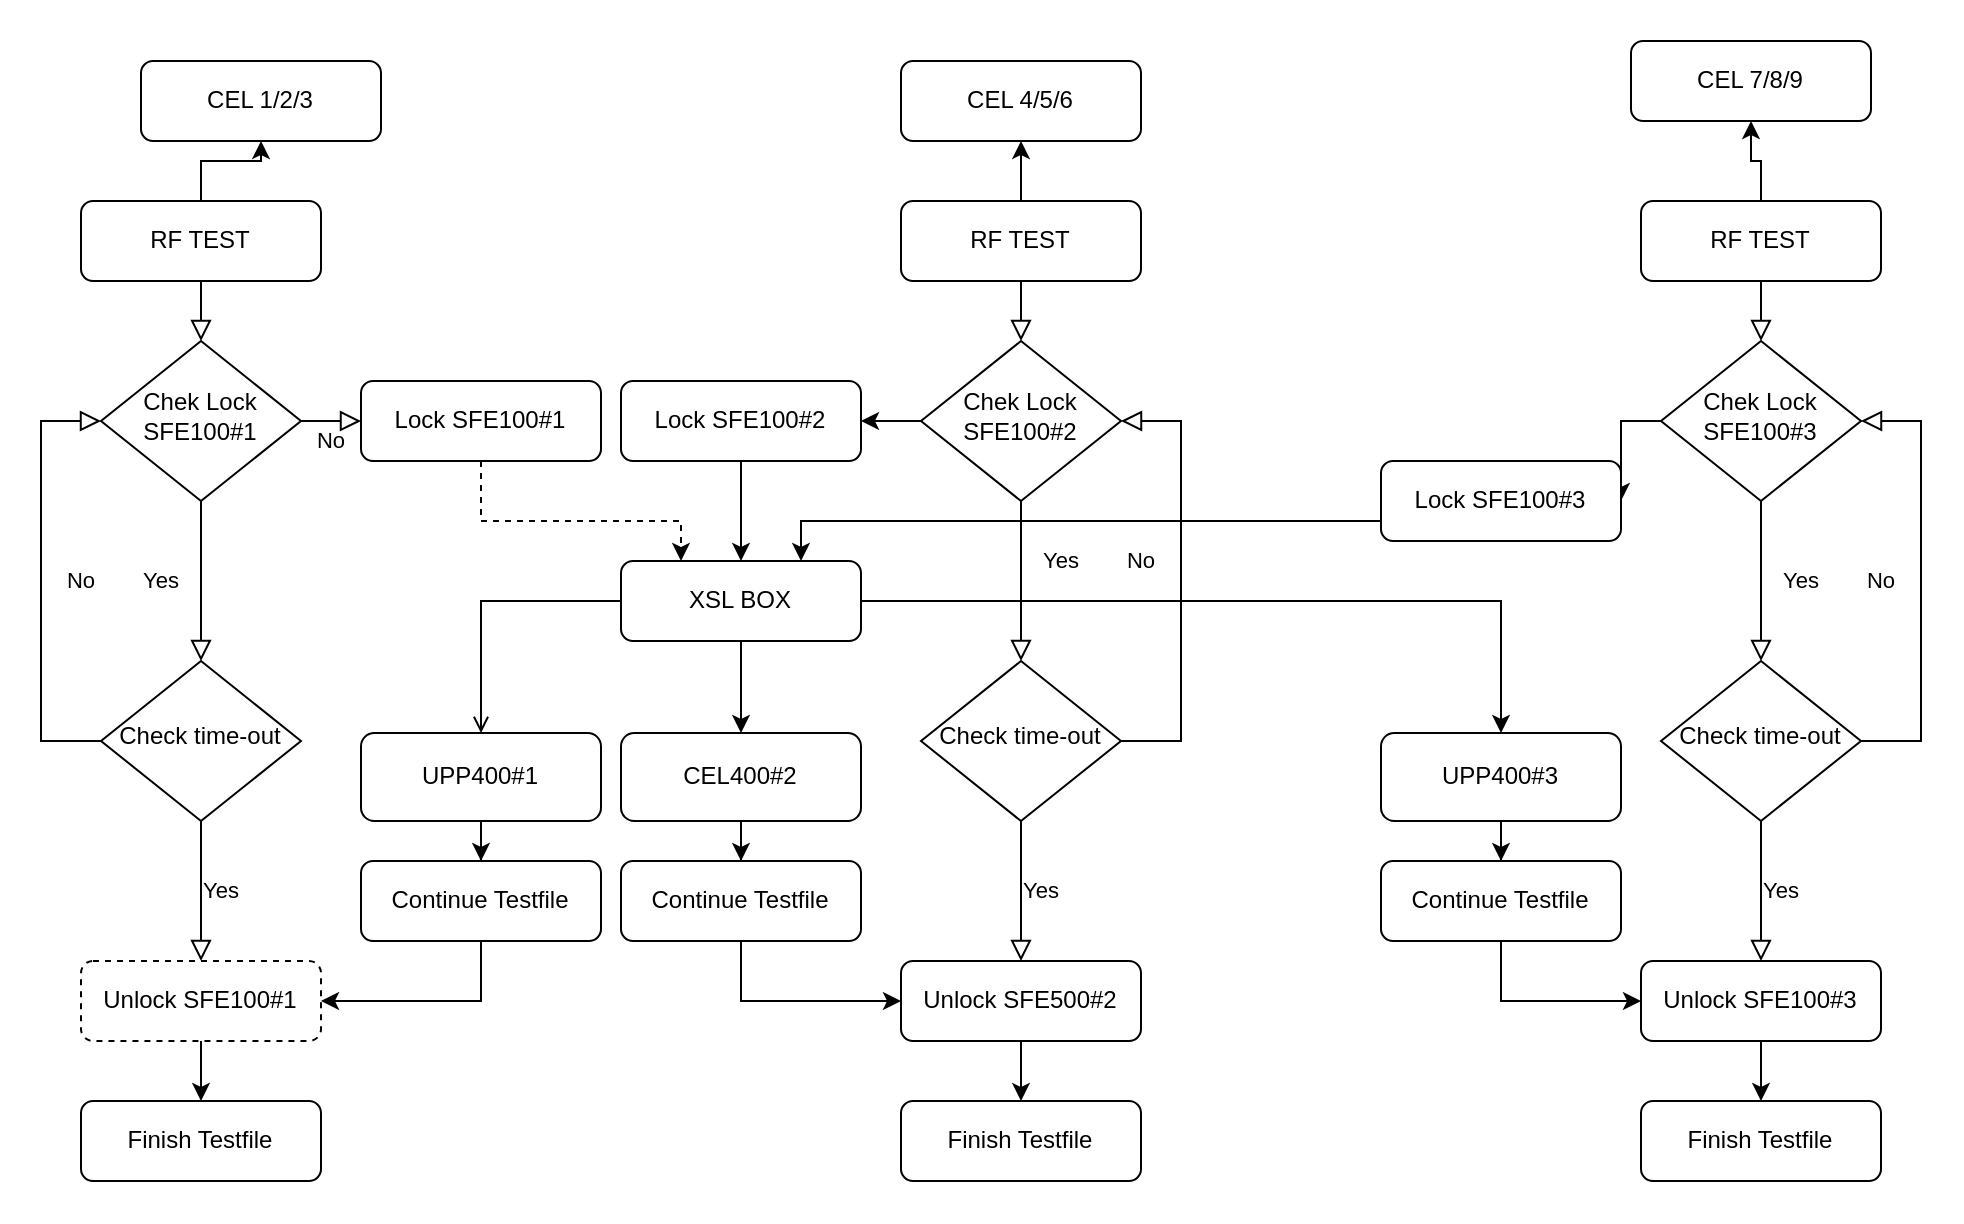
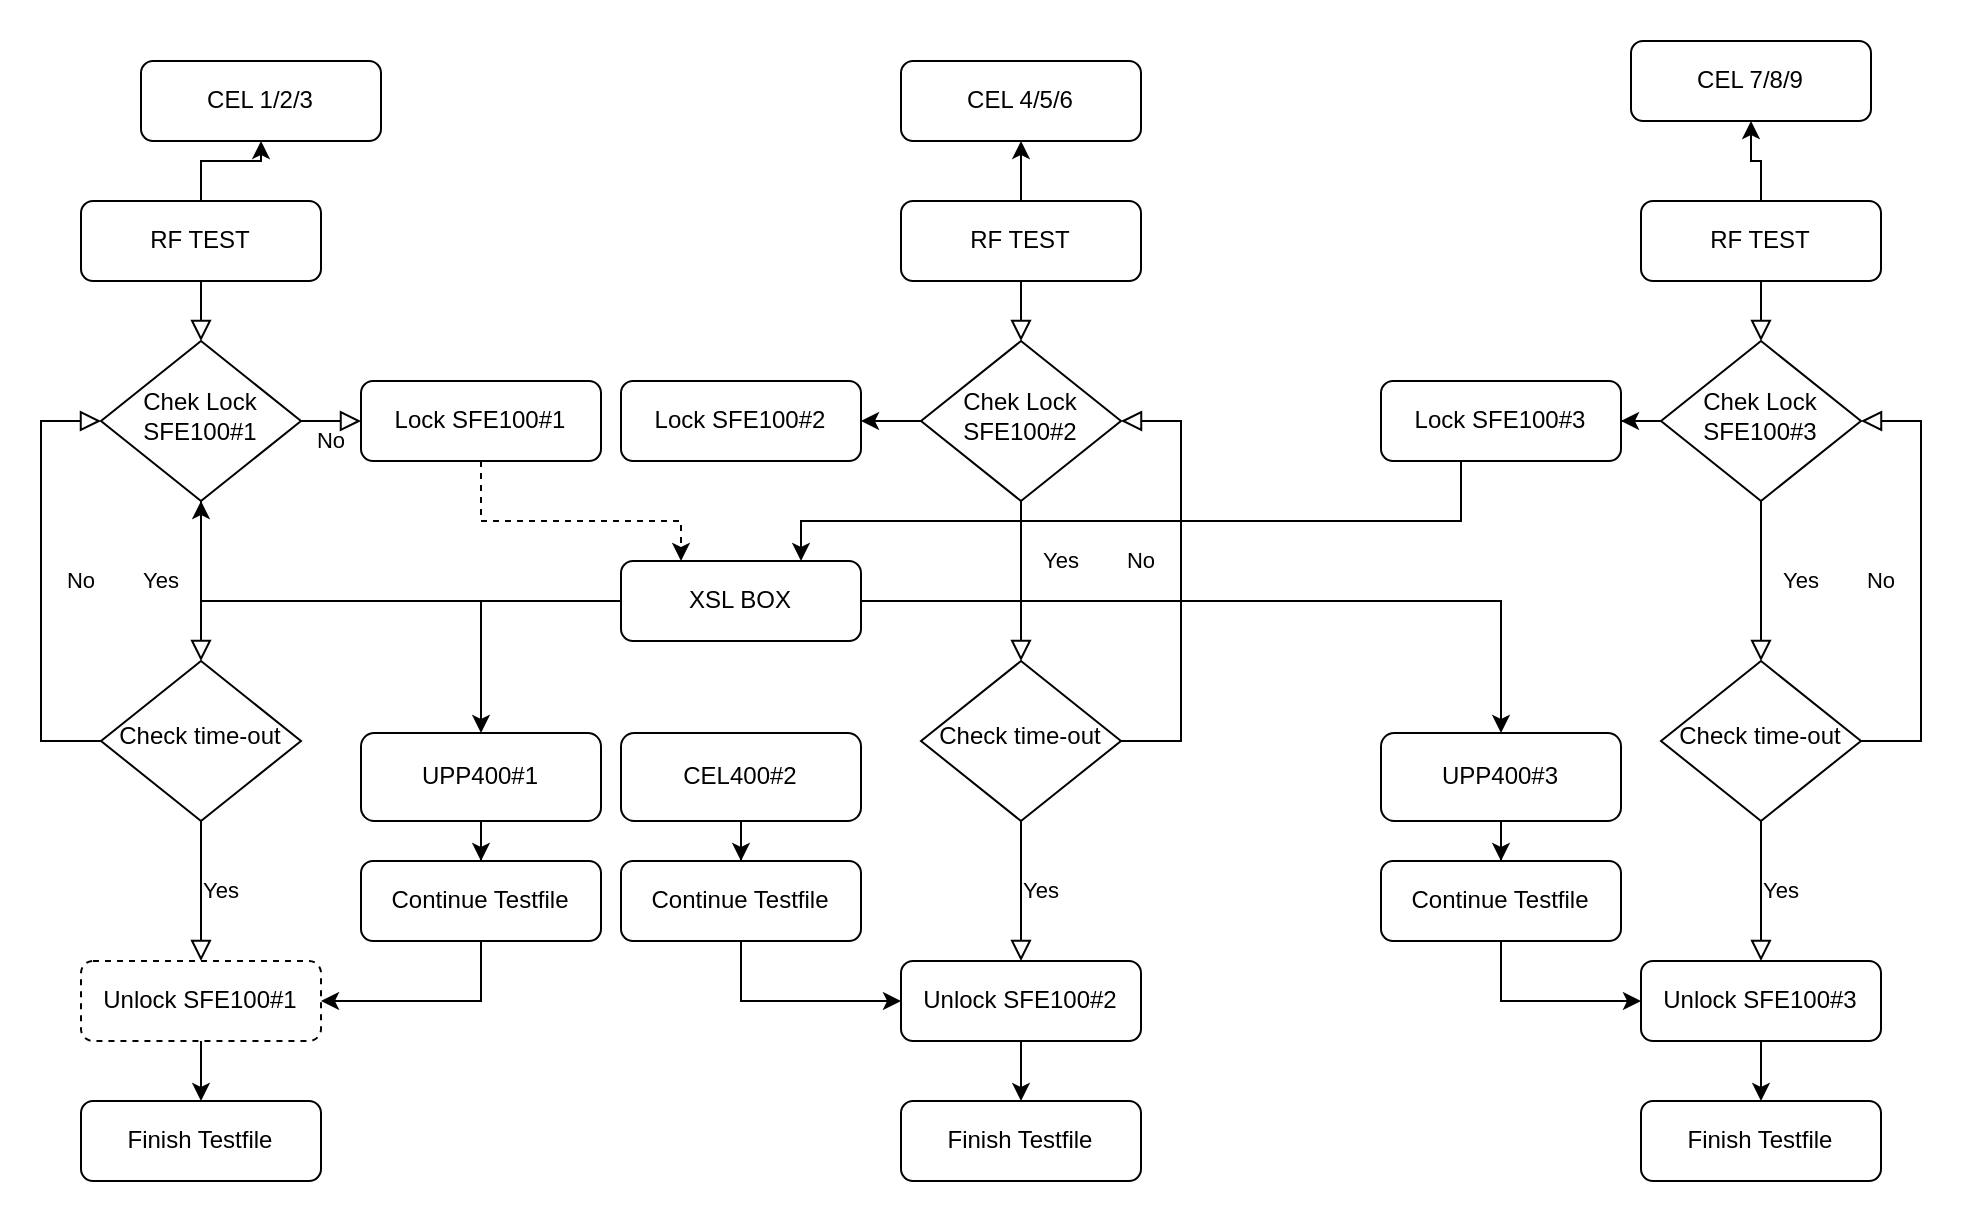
node "Lock SFE100#3": moved (1501, 501) -> (1501, 421)
edge "Lock SFE100#2" -> "XSL BOX": removed
edge "XSL BOX" -> "CEL400#2": now "XSL BOX" -> "Chek Lock SFE100#1"
edge "XSL BOX" -> "UPP400#1": arrowhead open -> classic
node "Unlock SFE500#2": label "Unlock SFE500#2" -> "Unlock SFE100#2"
